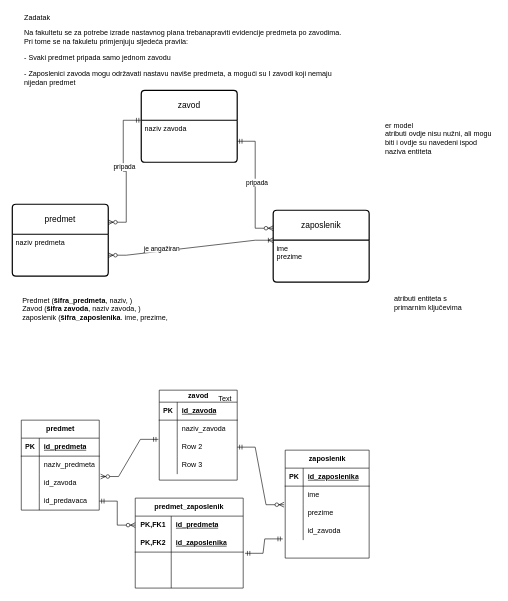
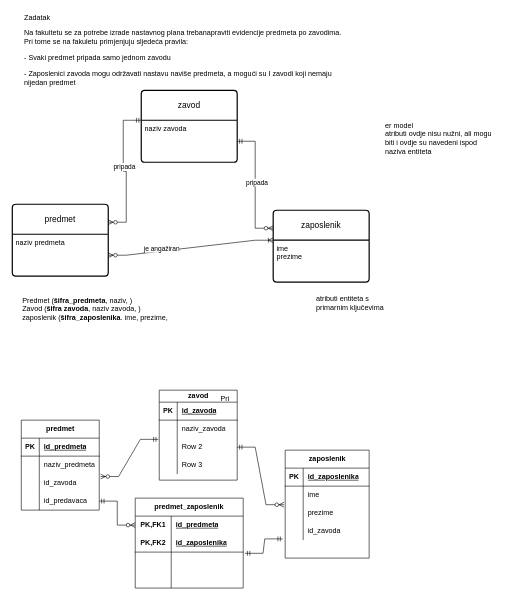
node "atributi entiteta s primarnim ključevima": moved (432, 303) -> (354, 303)
node "Text": label "Text" -> "Pri"
